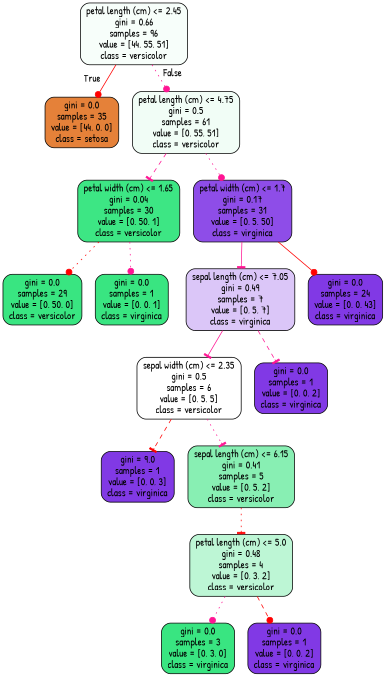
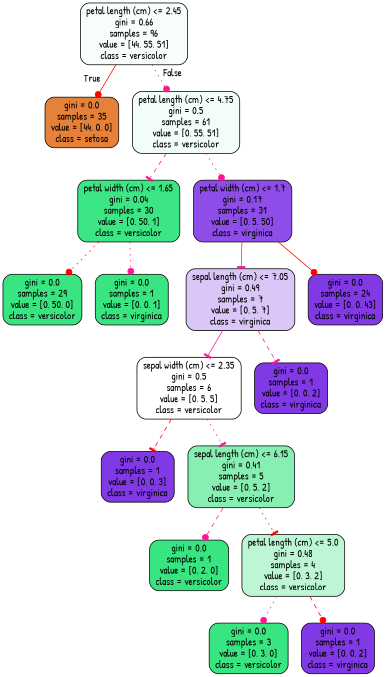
node "gini = 9.0 samples = 1 value = [0, 0, 3] class = virginica": label "gini = 9.0 samples = 1 value = [0, 0, 3] class = virginica" -> "gini = 0.0 samples = 1 value = [0, 0, 3] class = virginica"
node "gini = 0.0 samples = 1 value = [0, 2, 0] class = versicolor": added
node "gini = 0.0 samples = 3 value = [0, 3, 0] class = virginica": label "gini = 0.0 samples = 3 value = [0, 3, 0] class = virginica" -> "gini = 0.0 samples = 3 value = [0, 3, 0] class = versicolor"
